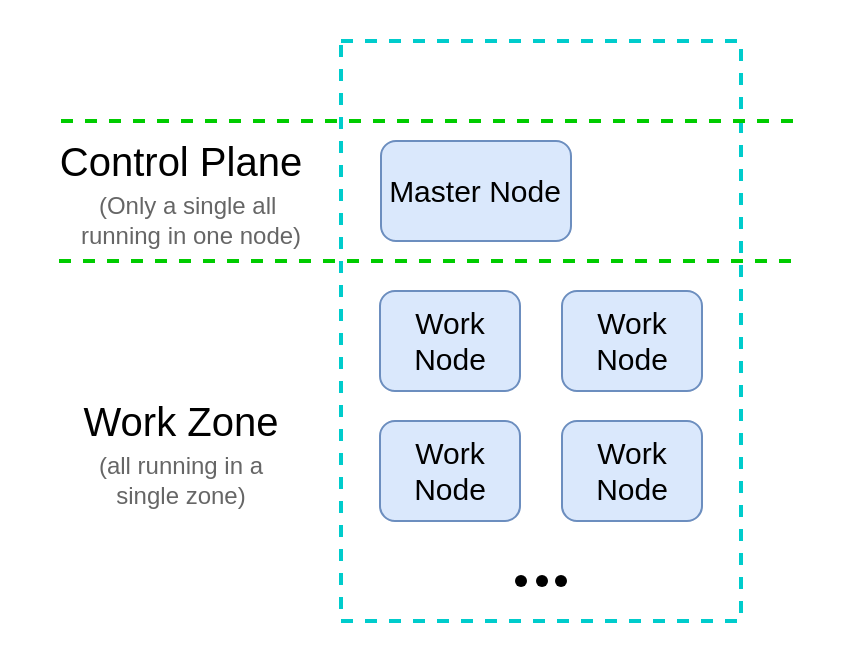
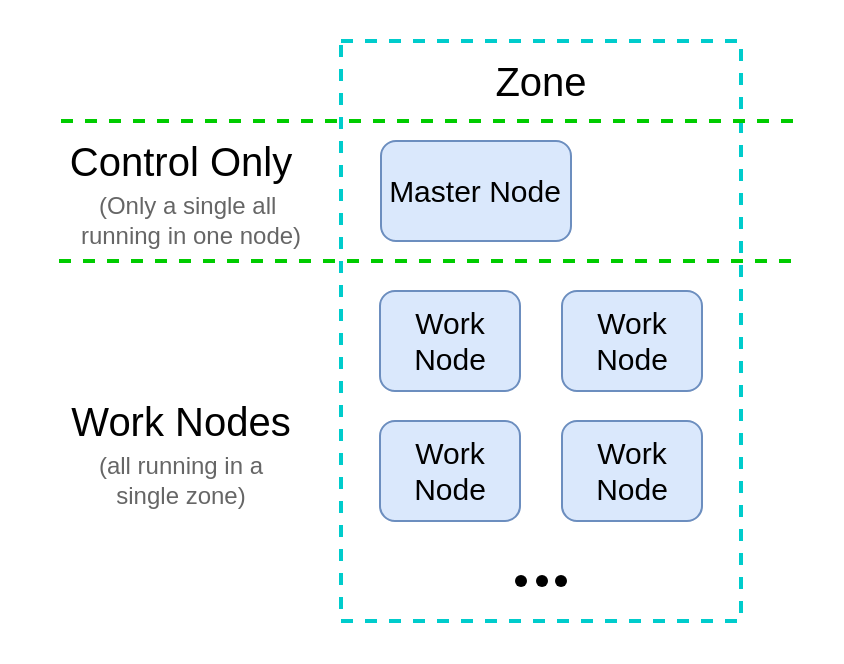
node "Zone": added
node "Control Plane": label "Control Plane" -> "Control Only"
node "Work Zone": label "Work Zone" -> "Work Nodes"
